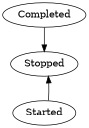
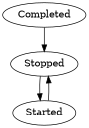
edge "Stopped" -> "Started": added
